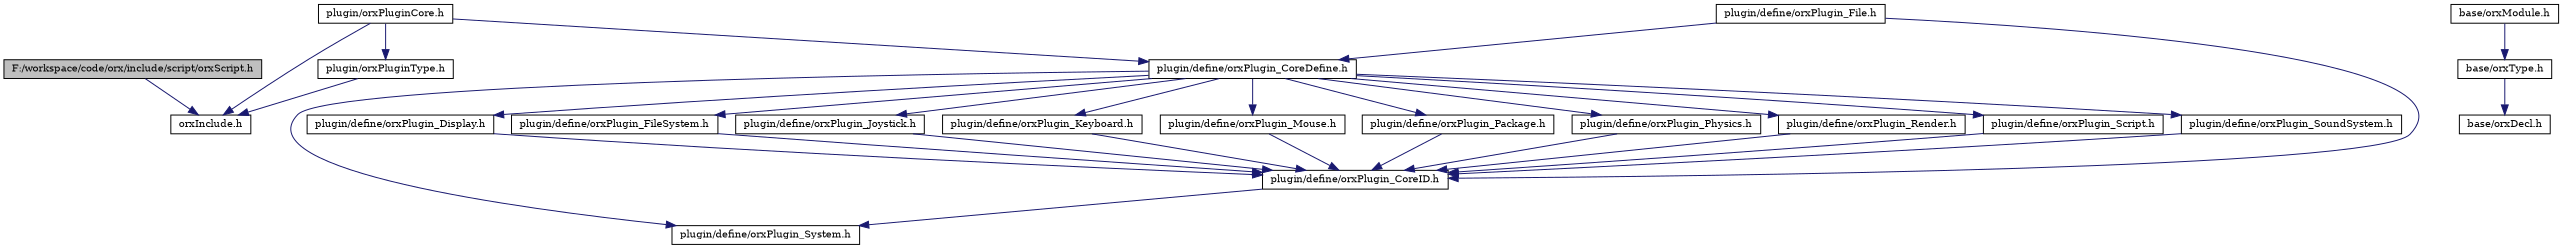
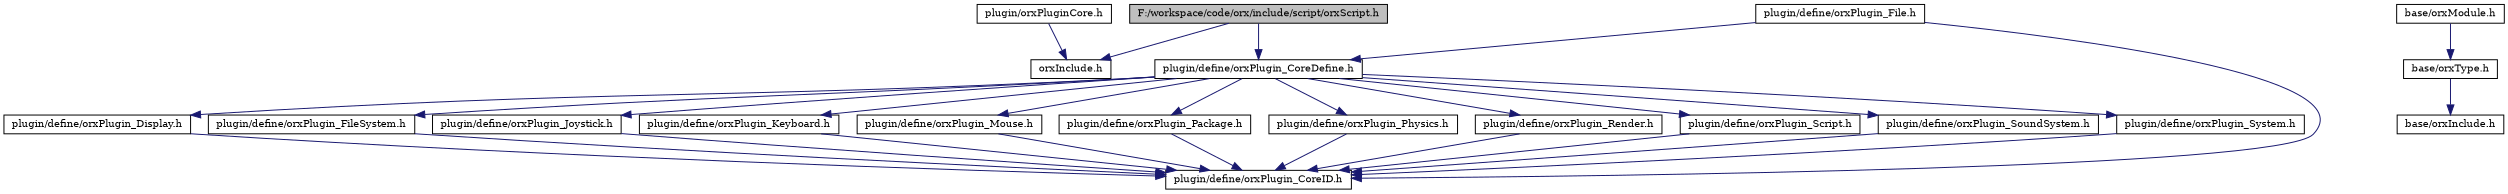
edge "plugin/orxPluginCore.h" -> "plugin/define/orxPlugin_CoreDefine.h": now "F:/workspace/code/orx/include/script/orxScript.h" -> "plugin/define/orxPlugin_CoreDefine.h"
node "plugin/orxPluginType.h": removed
node "base/orxDecl.h": label "base/orxDecl.h" -> "base/orxInclude.h"
edge "plugin/define/orxPlugin_CoreID.h" -> "plugin/define/orxPlugin_System.h": reversed
